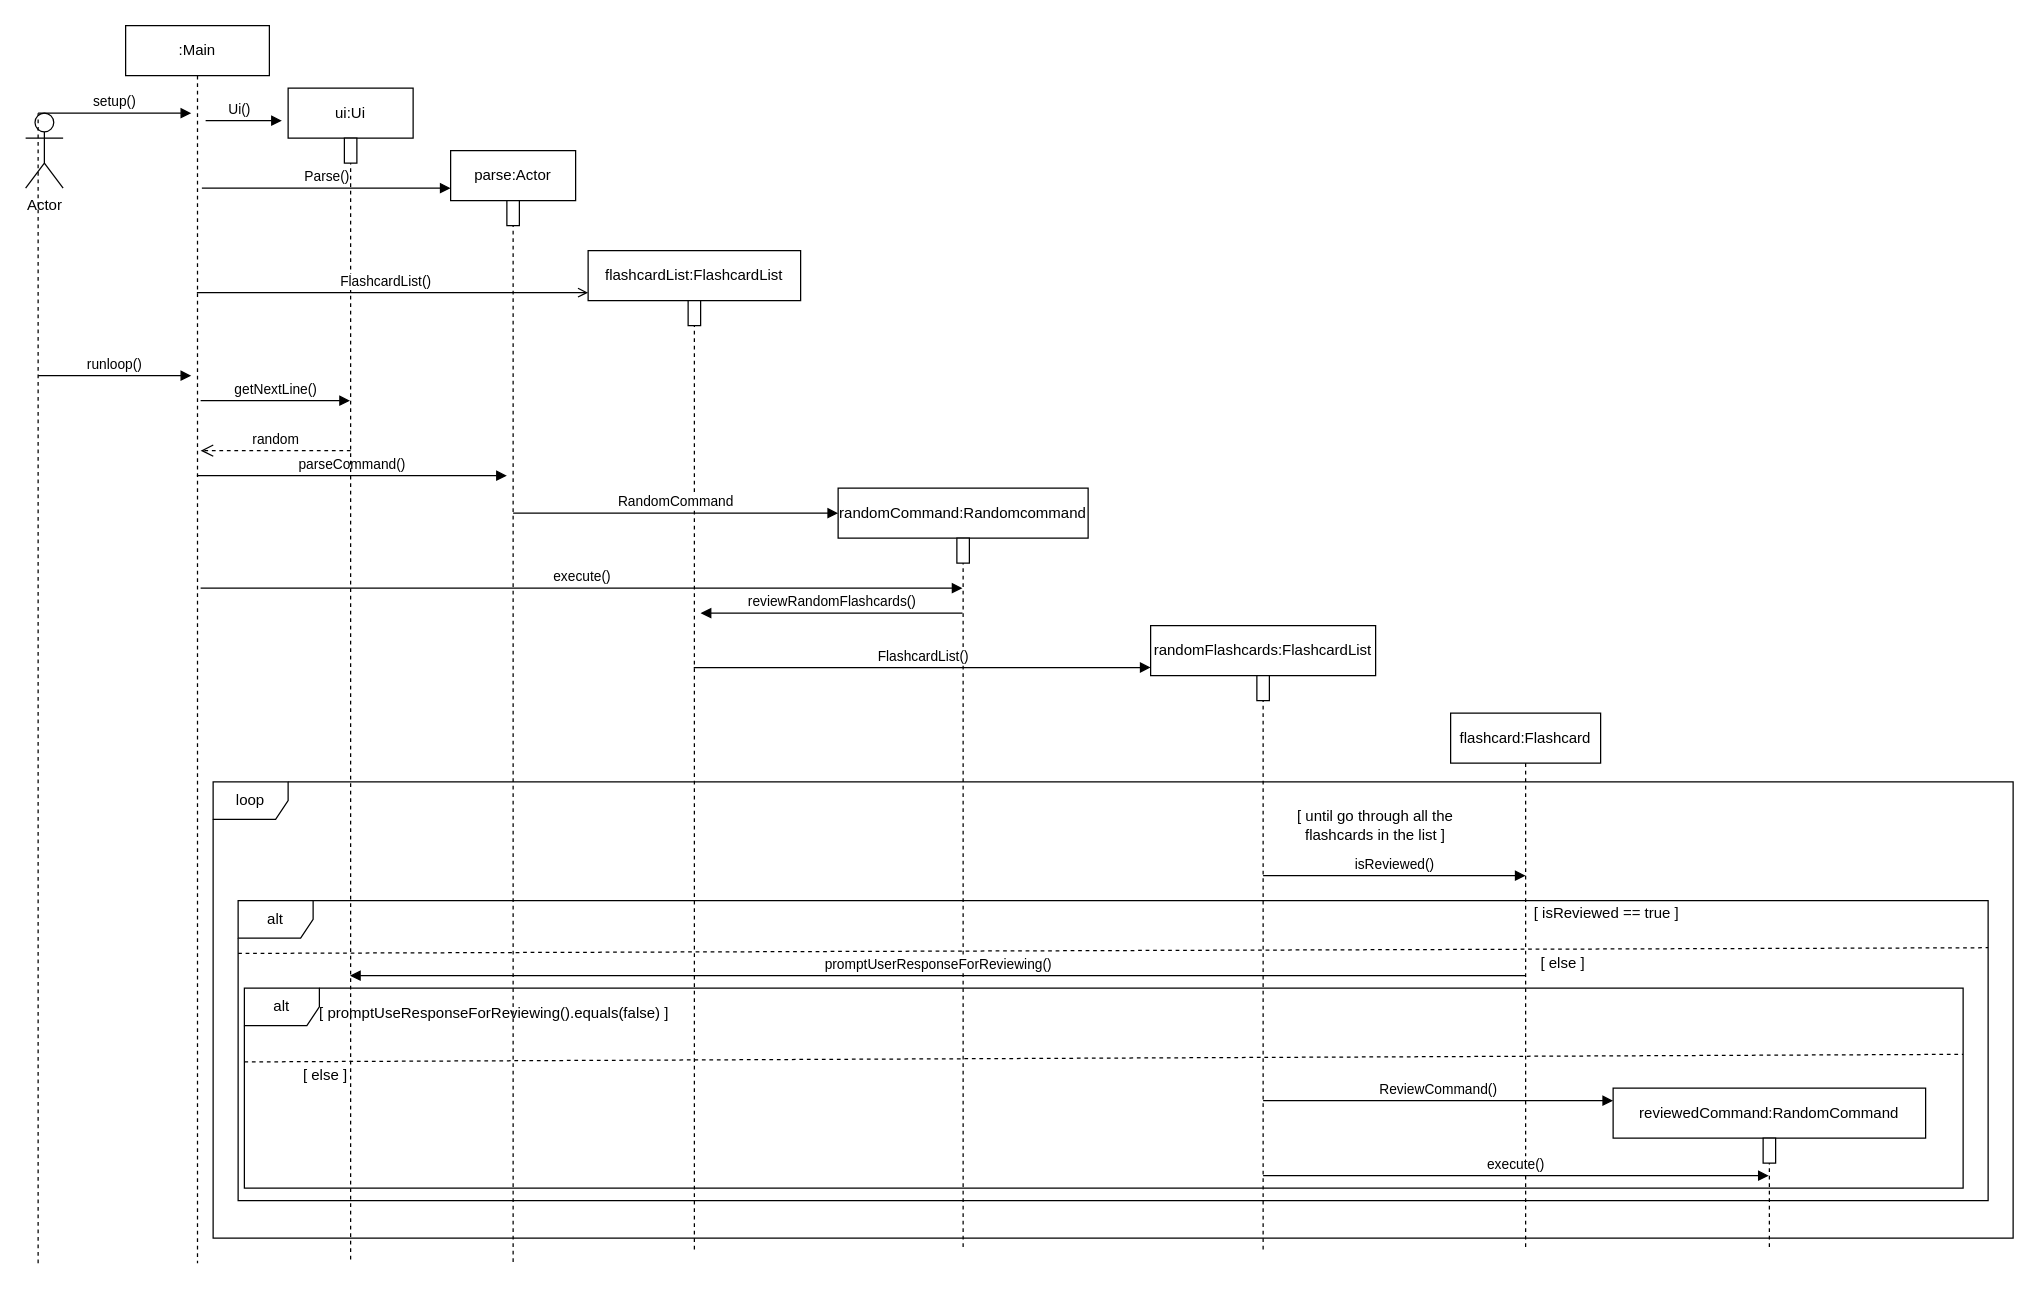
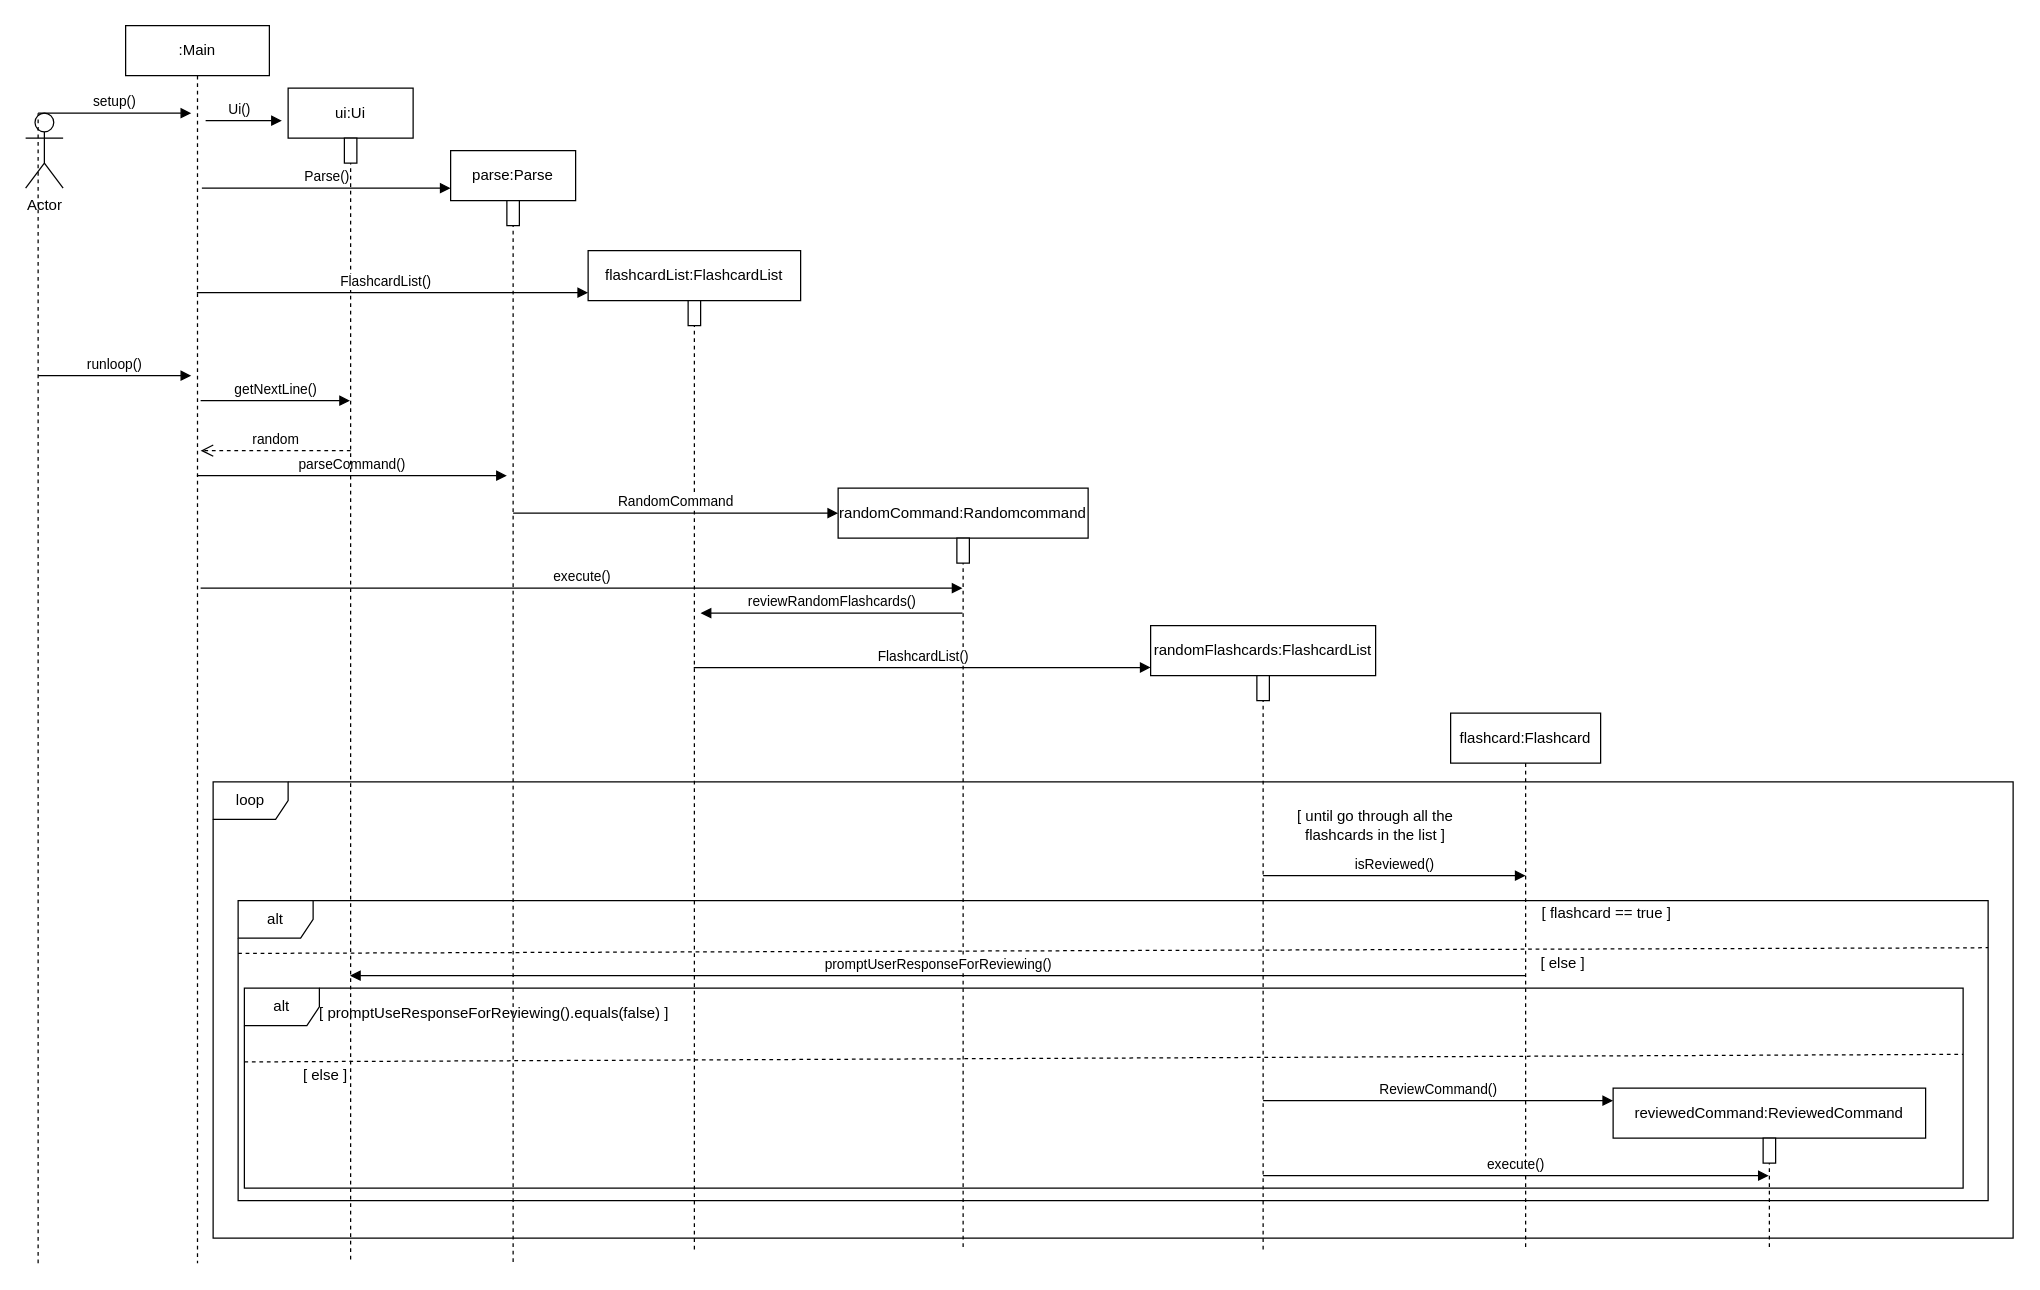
node "parse:Actor": label "parse:Actor" -> "parse:Parse"
edge ":Main" -> "flashcardList:FlashcardList": arrowhead open -> block
node "[ isReviewed == true ]": label "[ isReviewed == true ]" -> "[ flashcard == true ]"
node "reviewedCommand:RandomCommand": label "reviewedCommand:RandomCommand" -> "reviewedCommand:ReviewedCommand"
